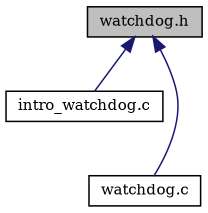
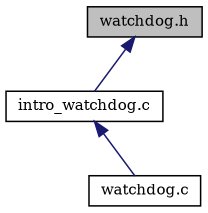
edge "watchdog.c" -> "watchdog.h": now "watchdog.c" -> "intro_watchdog.c"
